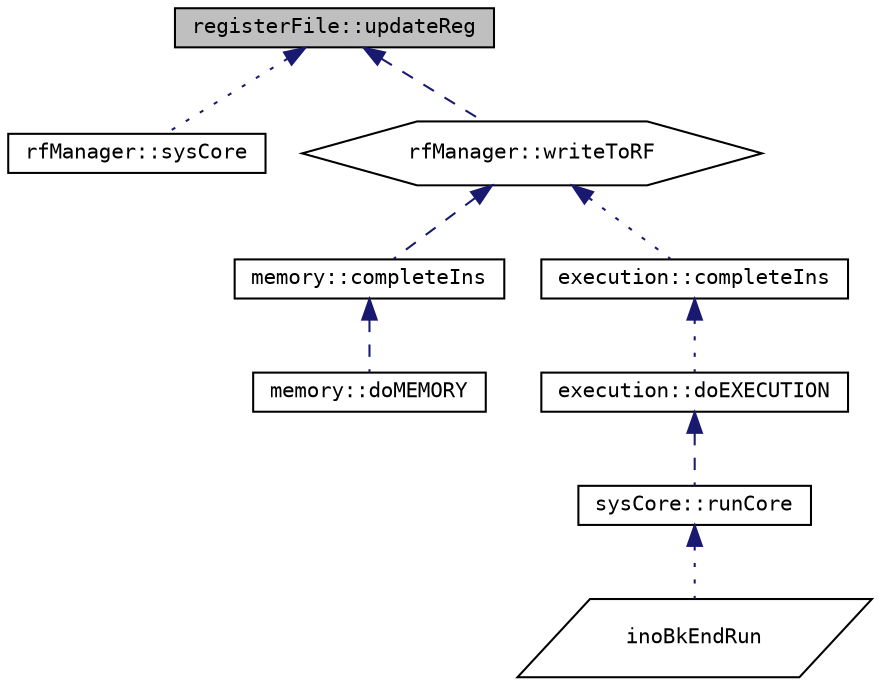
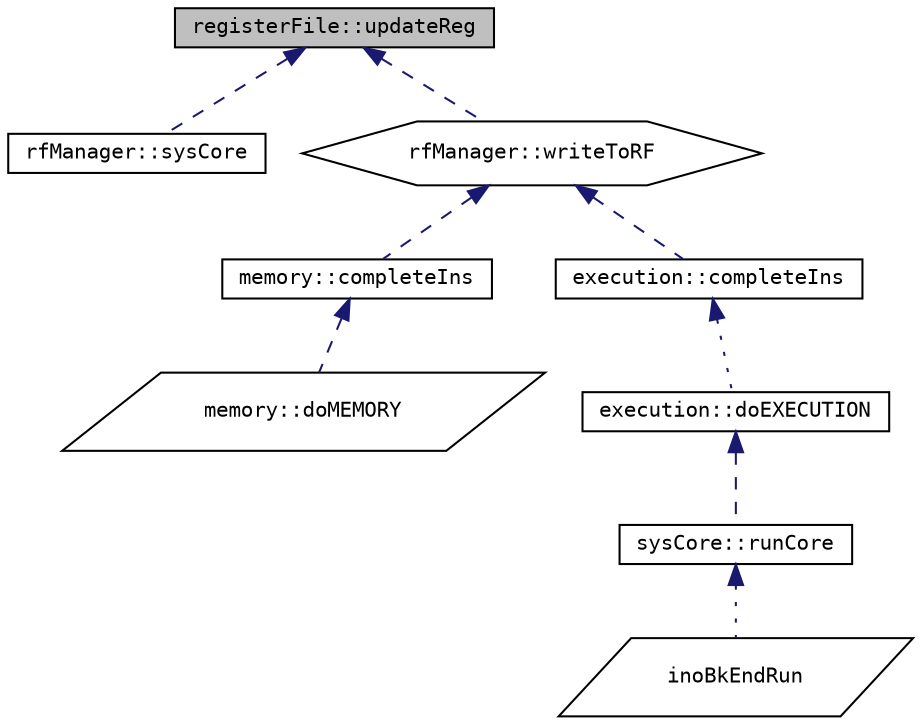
edge "rfManager::sysCore" -> "registerFile::updateReg": style dotted -> dashed
edge "execution::completeIns" -> "rfManager::writeToRF": style dotted -> dashed
node "memory::doMEMORY": shape box -> parallelogram
